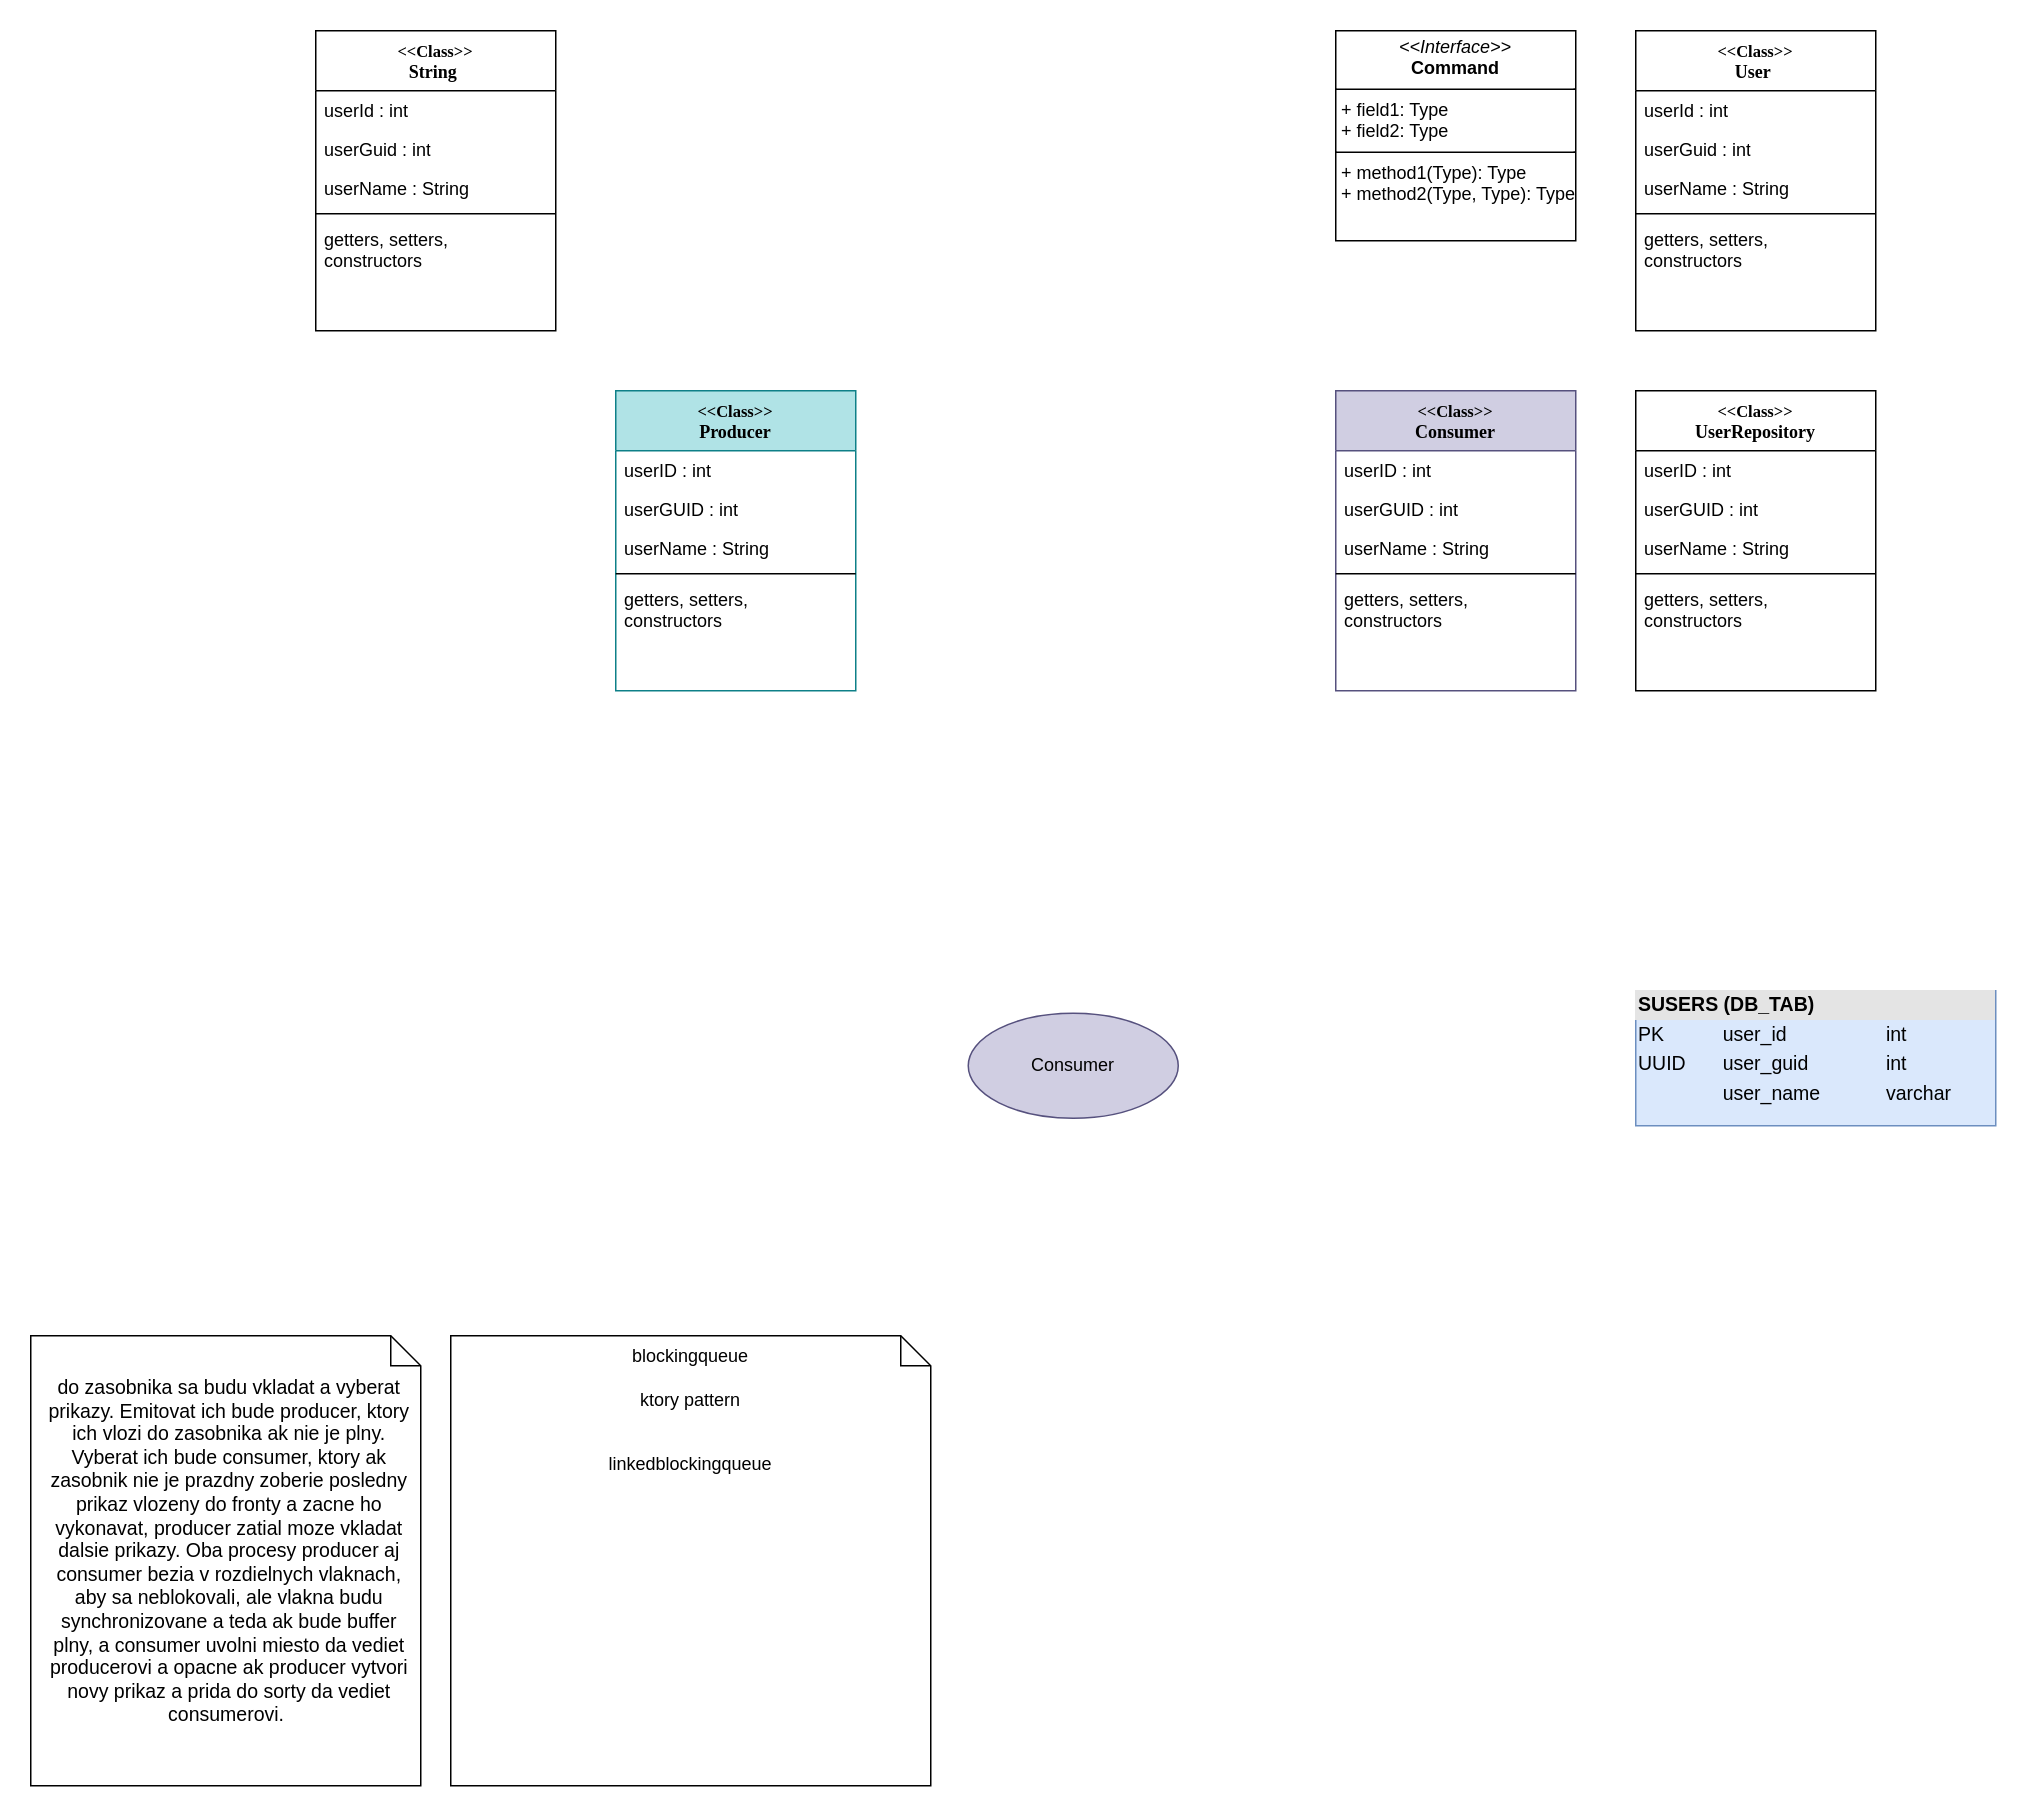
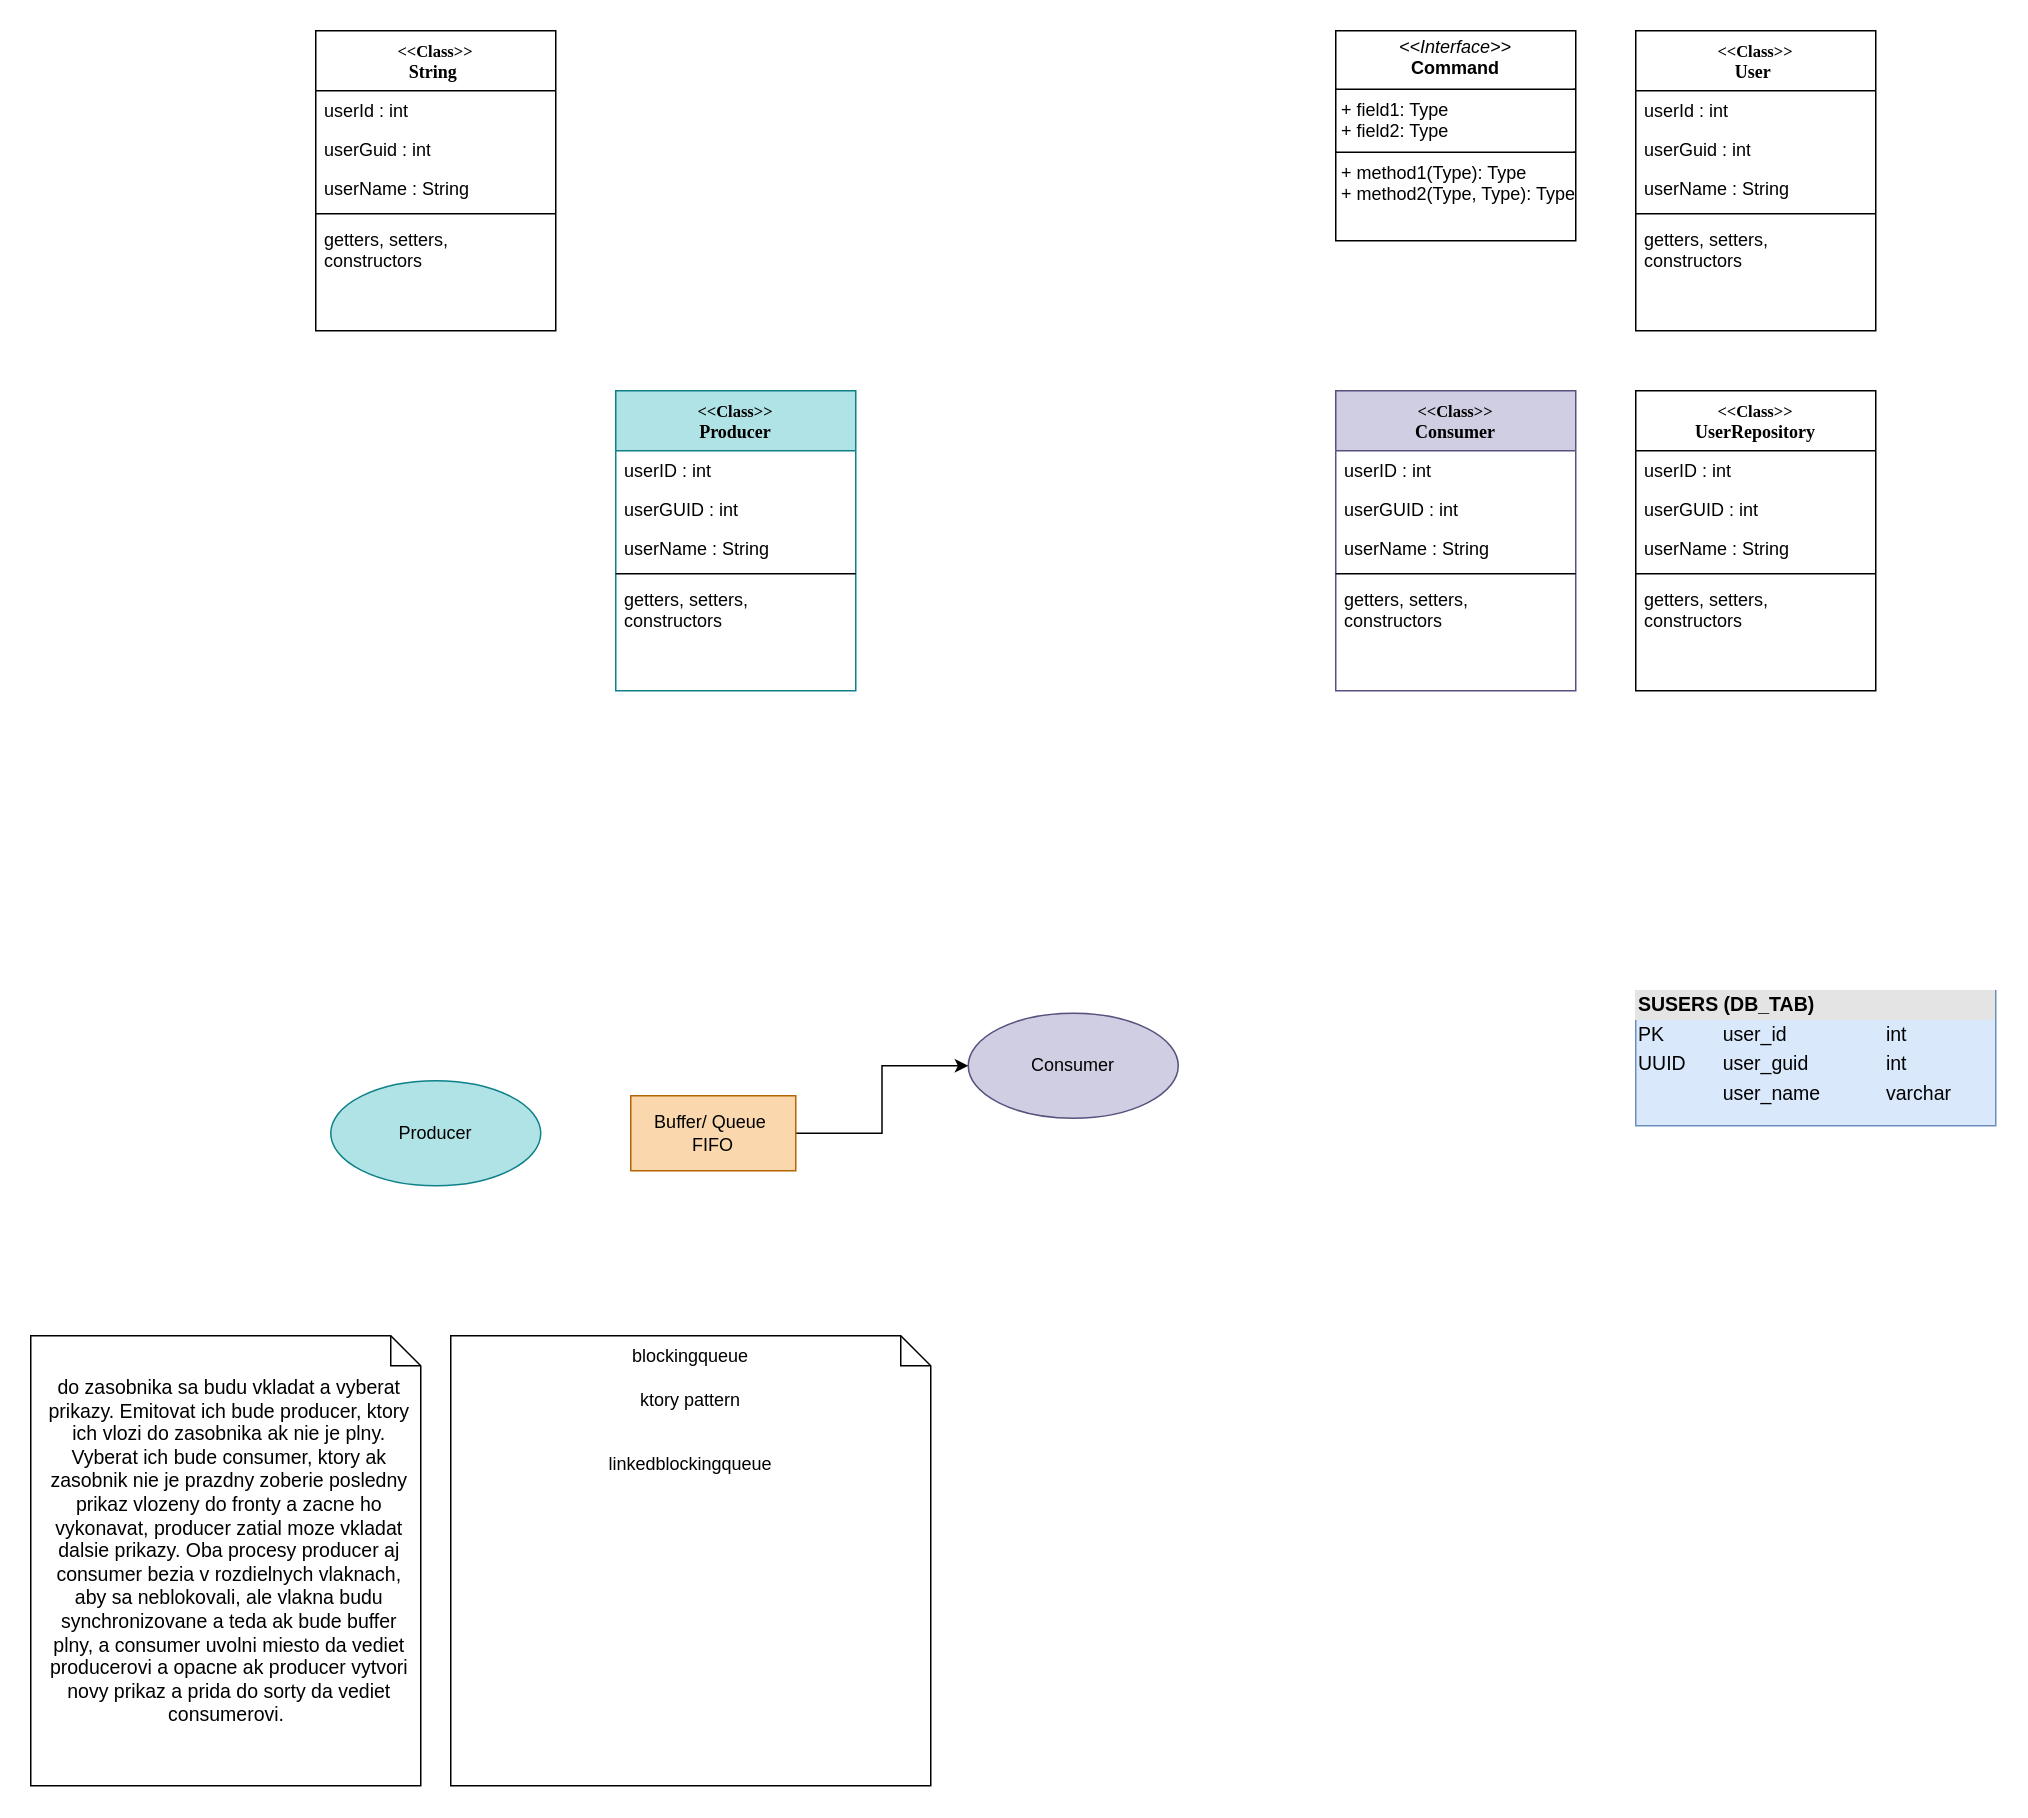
edge "Buffer/ Queue FIFO" -> "Consumer": added
node "Producer": added
node "Buffer/ Queue FIFO": added
